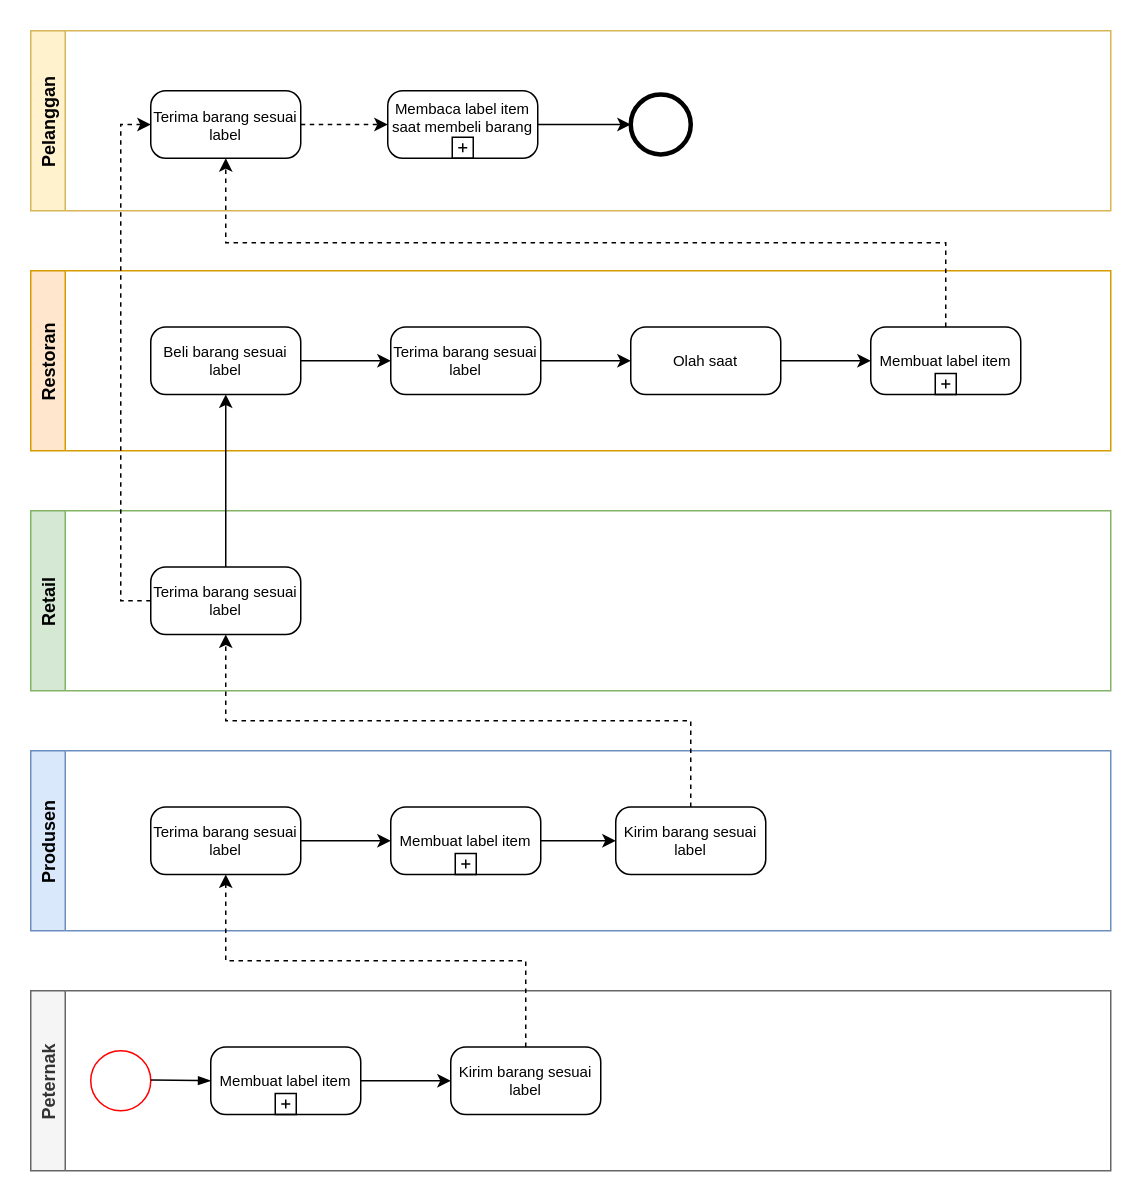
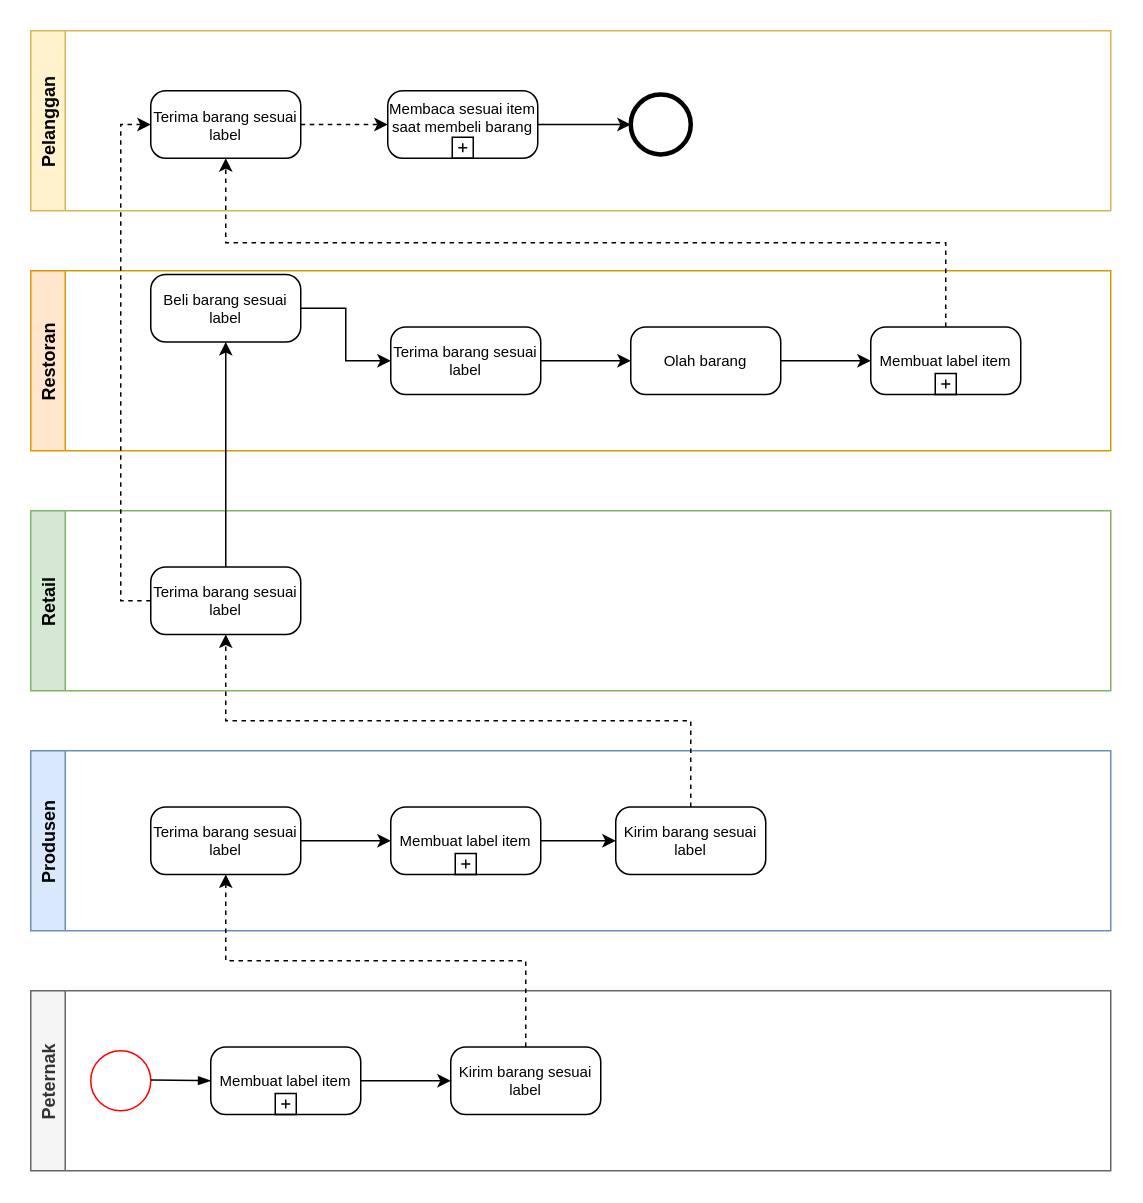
node "Membaca label item saat membeli barang": label "Membaca label item saat membeli barang" -> "Membaca sesuai item saat membeli barang"
node "Beli barang sesuai label": moved (226, 361) -> (226, 308)
node "Olah saat": label "Olah saat" -> "Olah barang"
